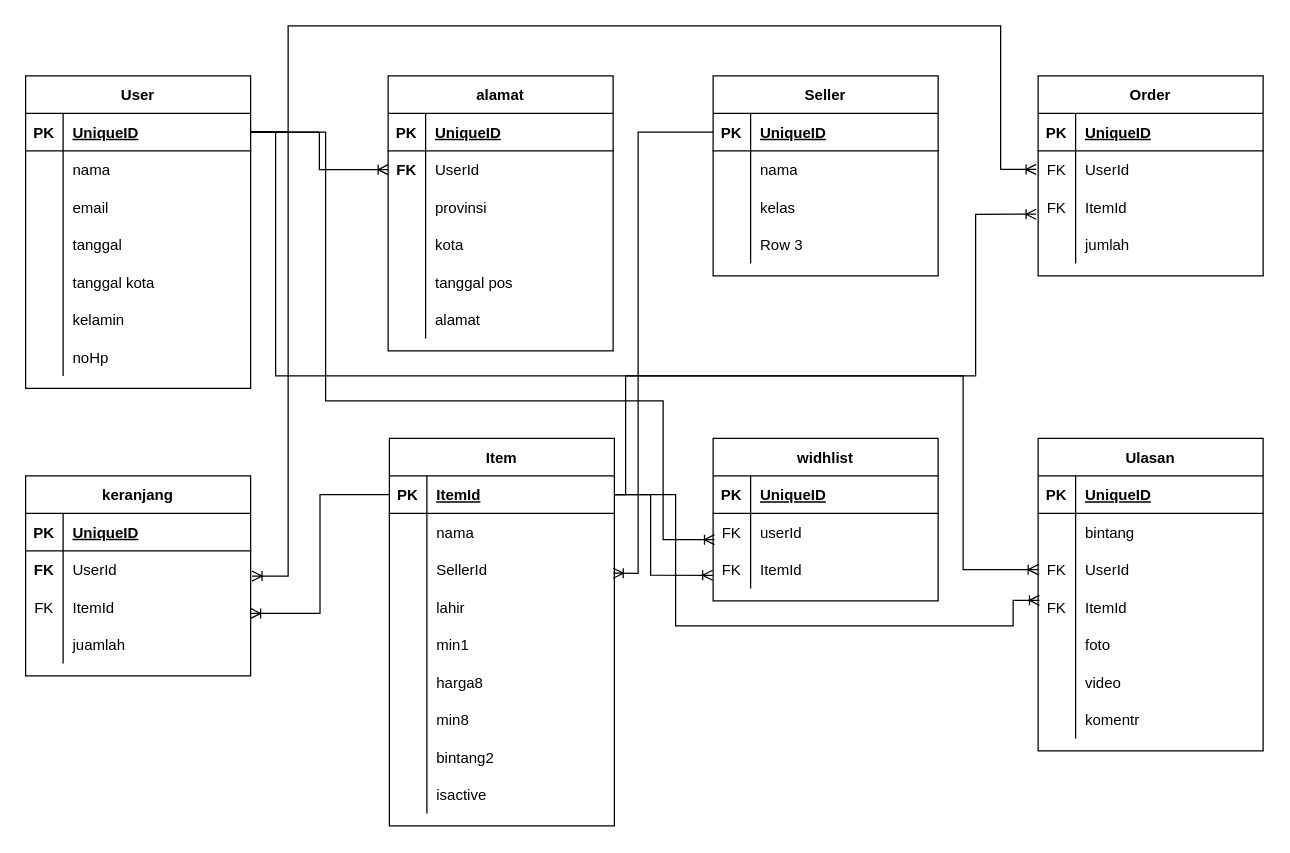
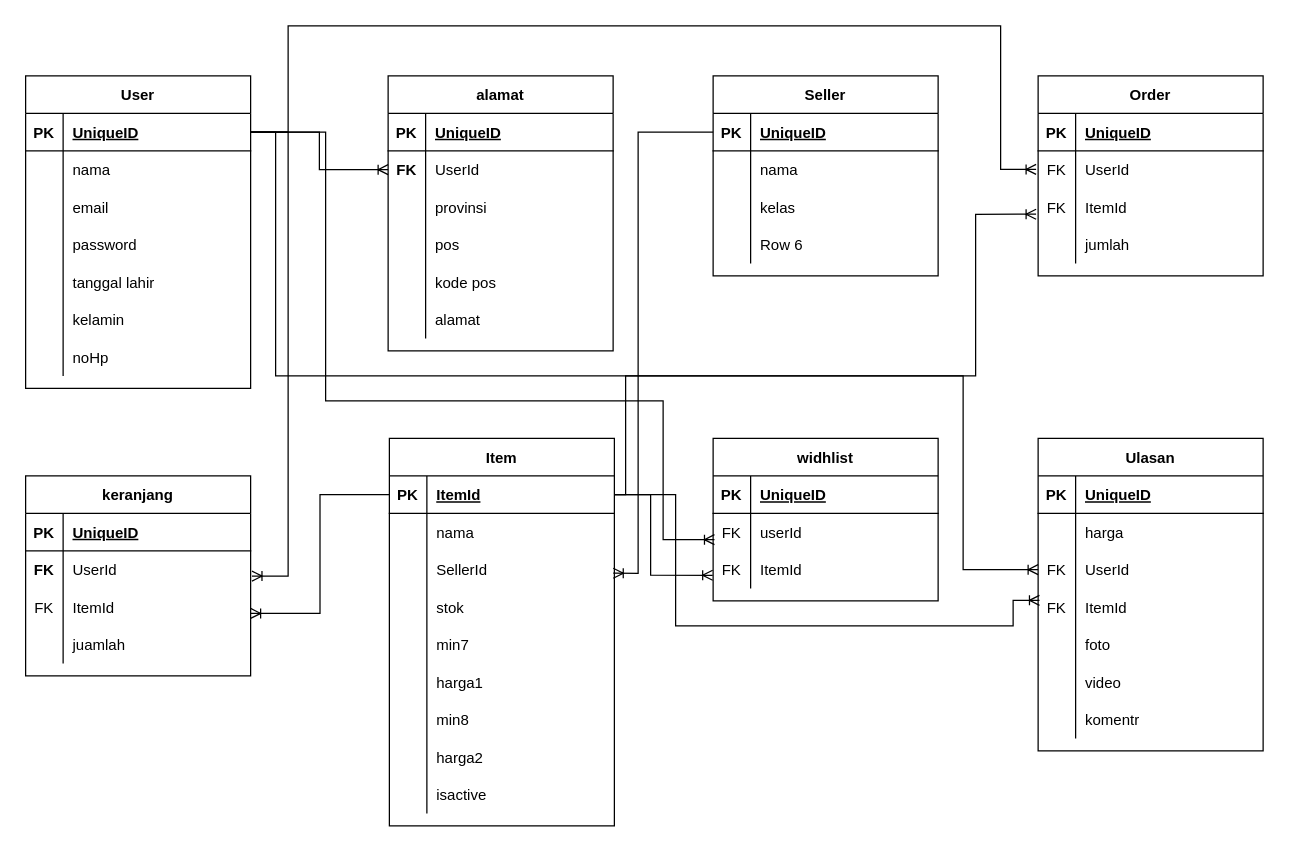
node "tanggal": label "tanggal" -> "password"
node "kota": label "kota" -> "pos"
node "Row 3": label "Row 3" -> "Row 6"
node "tanggal kota": label "tanggal kota" -> "tanggal lahir"
node "tanggal pos": label "tanggal pos" -> "kode pos"
node "bintang": label "bintang" -> "harga"
node "lahir": label "lahir" -> "stok"
node "min1": label "min1" -> "min7"
node "harga8": label "harga8" -> "harga1"
node "bintang2": label "bintang2" -> "harga2"
